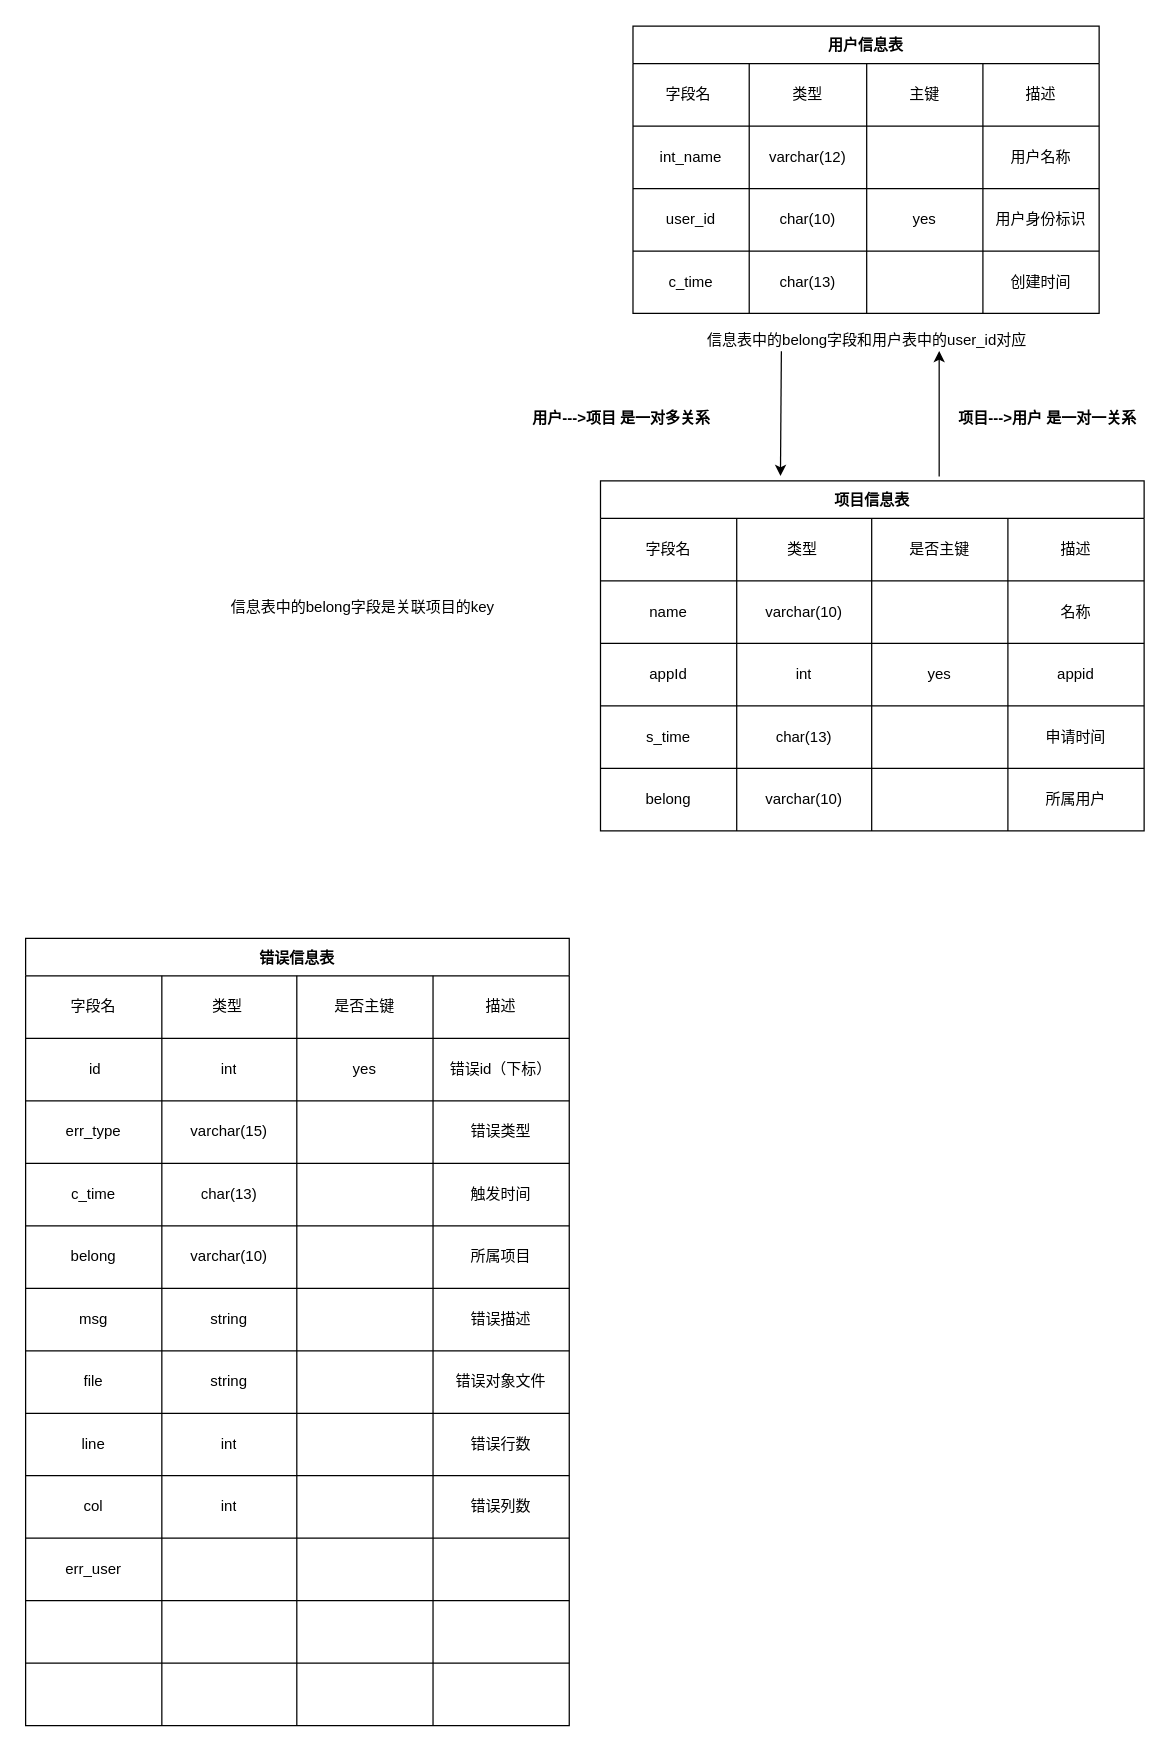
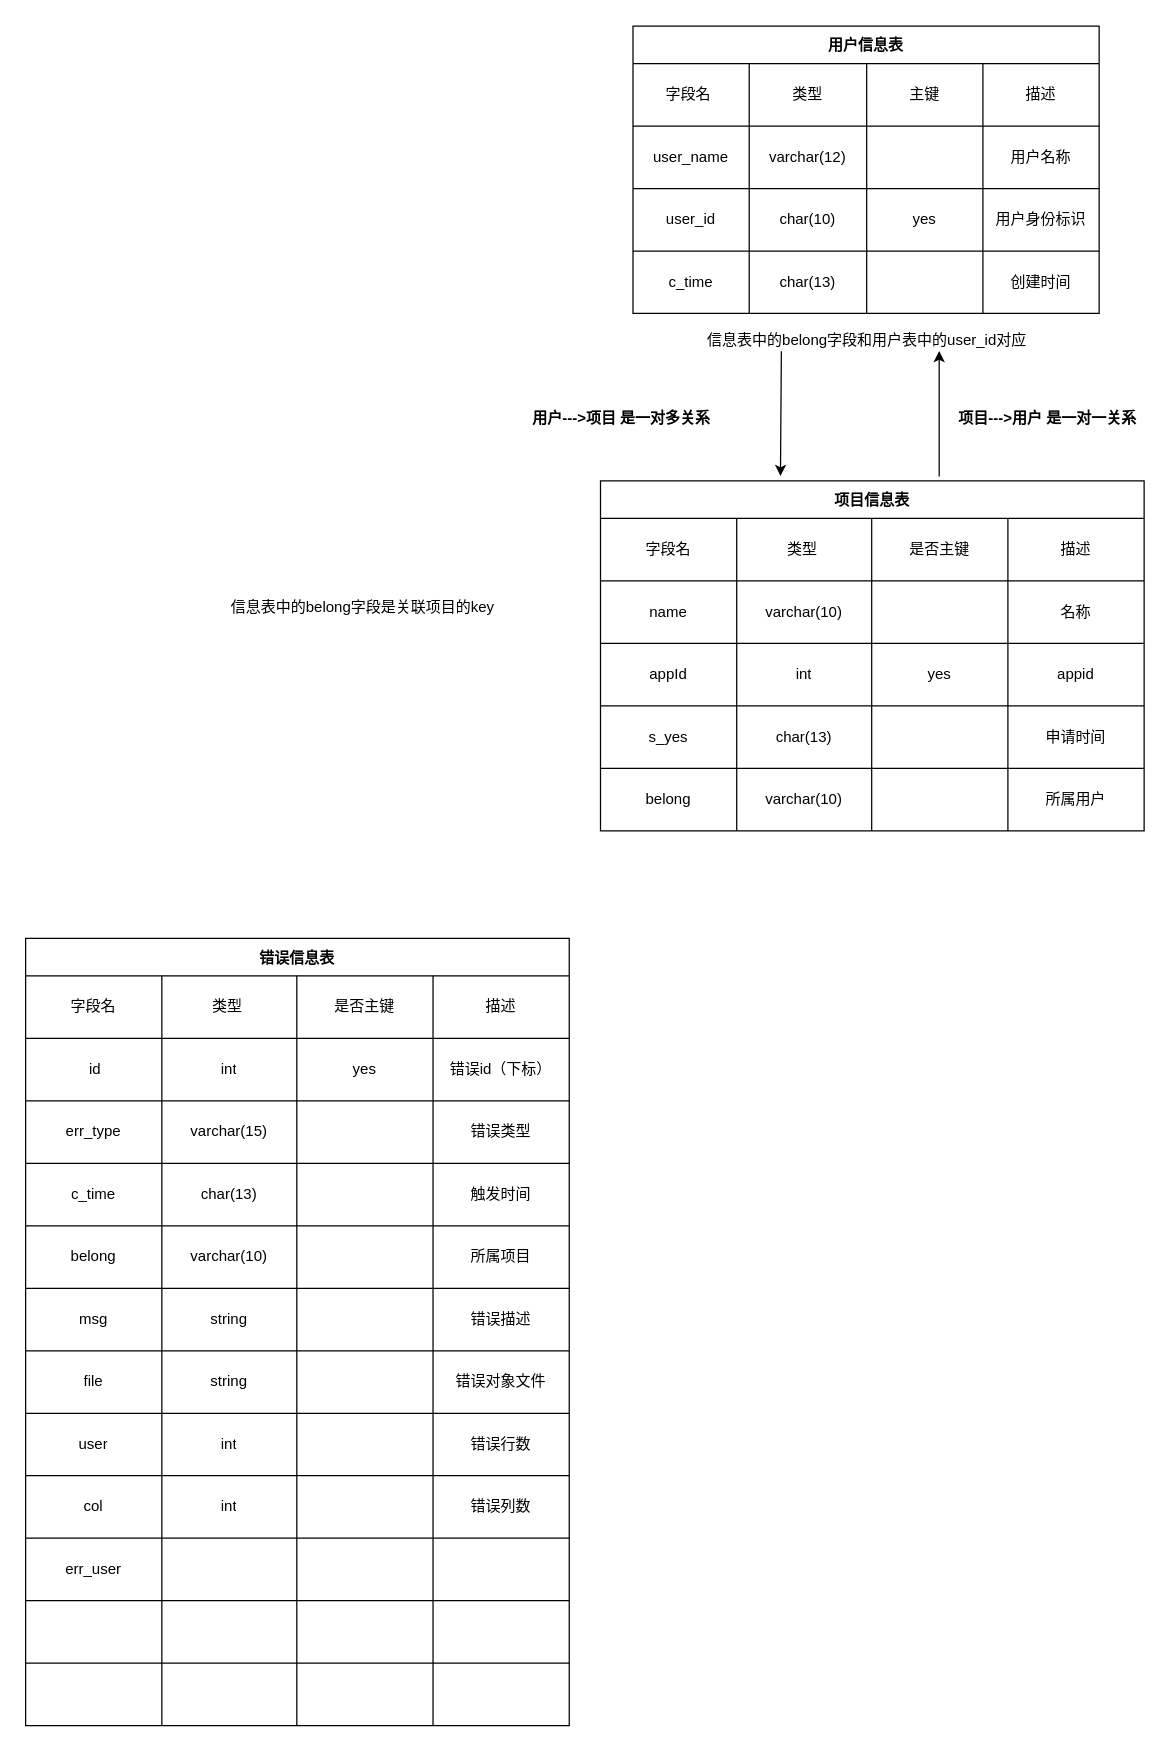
node "int_name": label "int_name" -> "user_name"
node "s_time": label "s_time" -> "s_yes"
node "line": label "line" -> "user"
